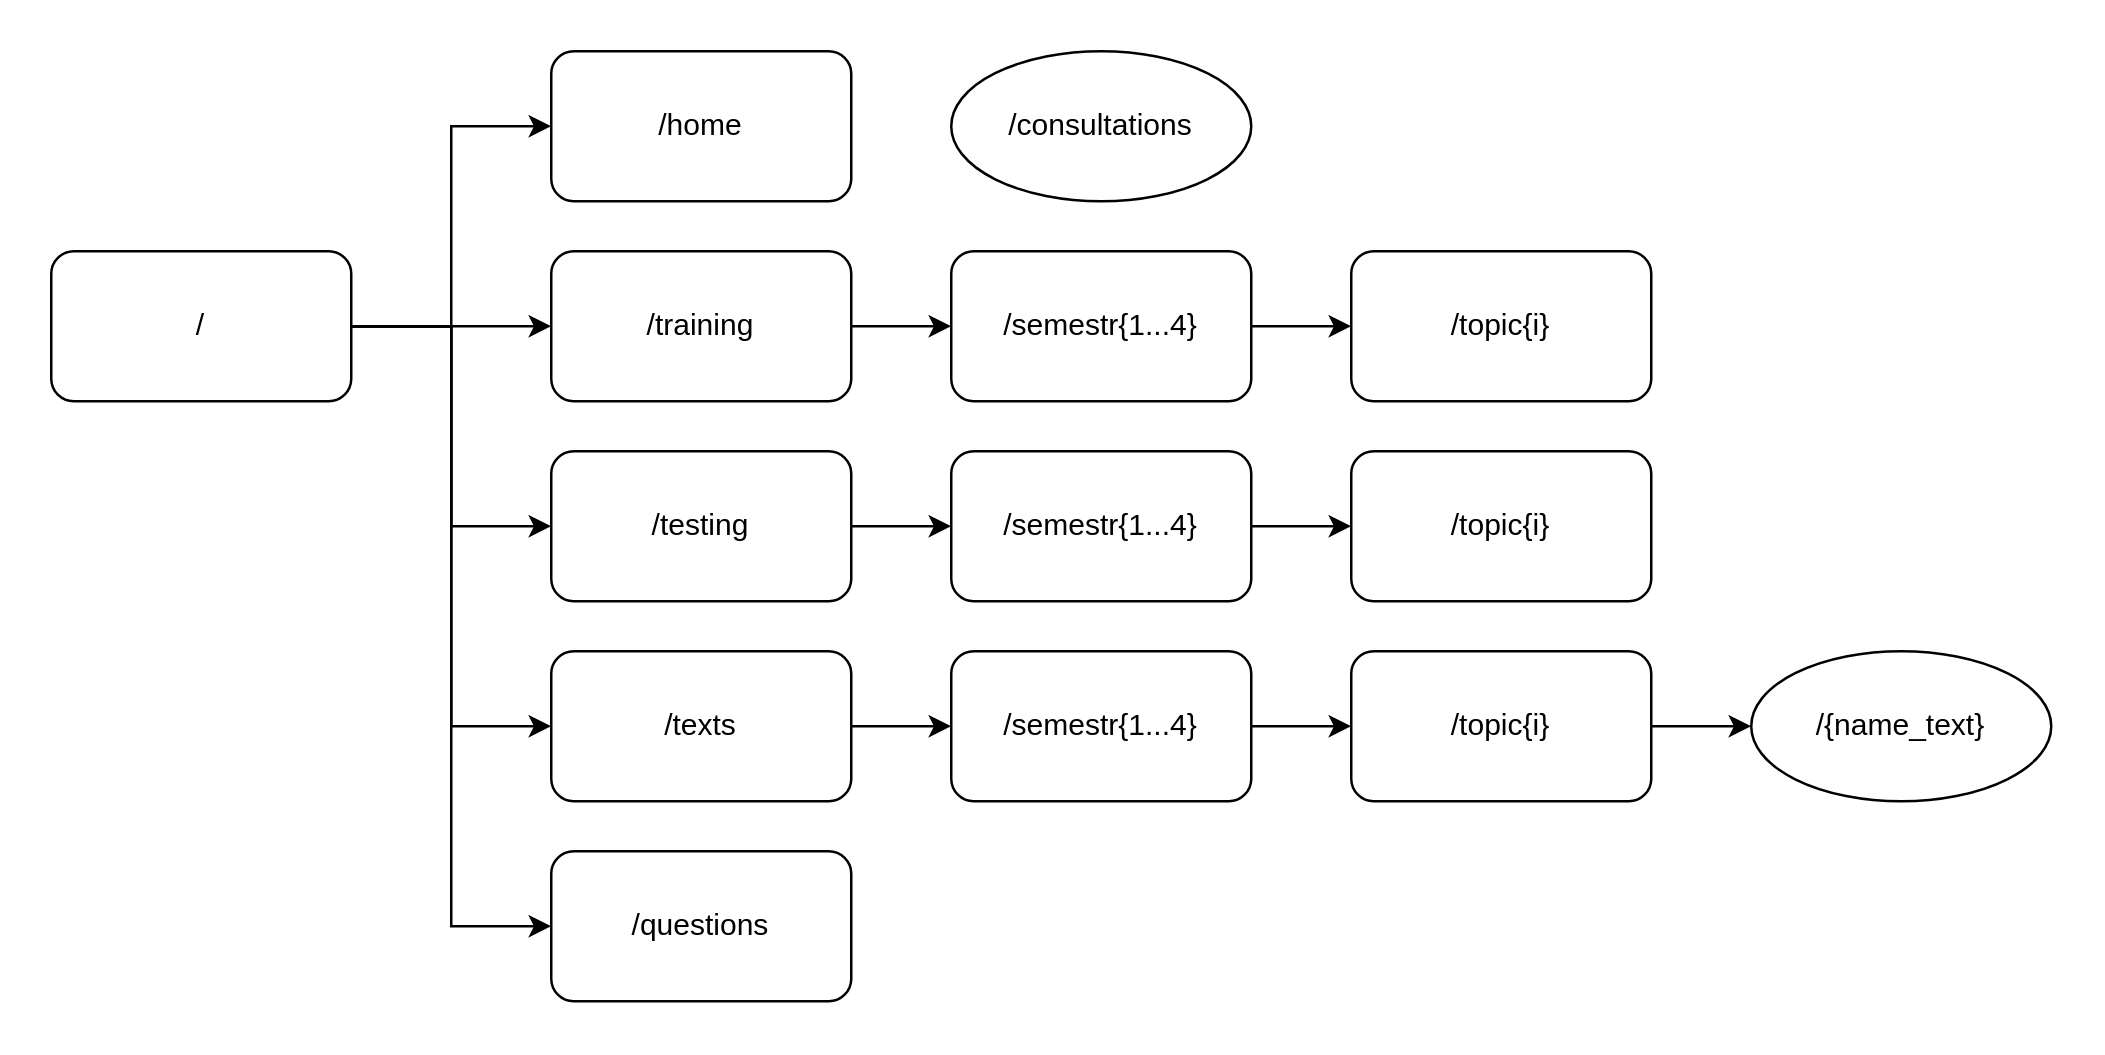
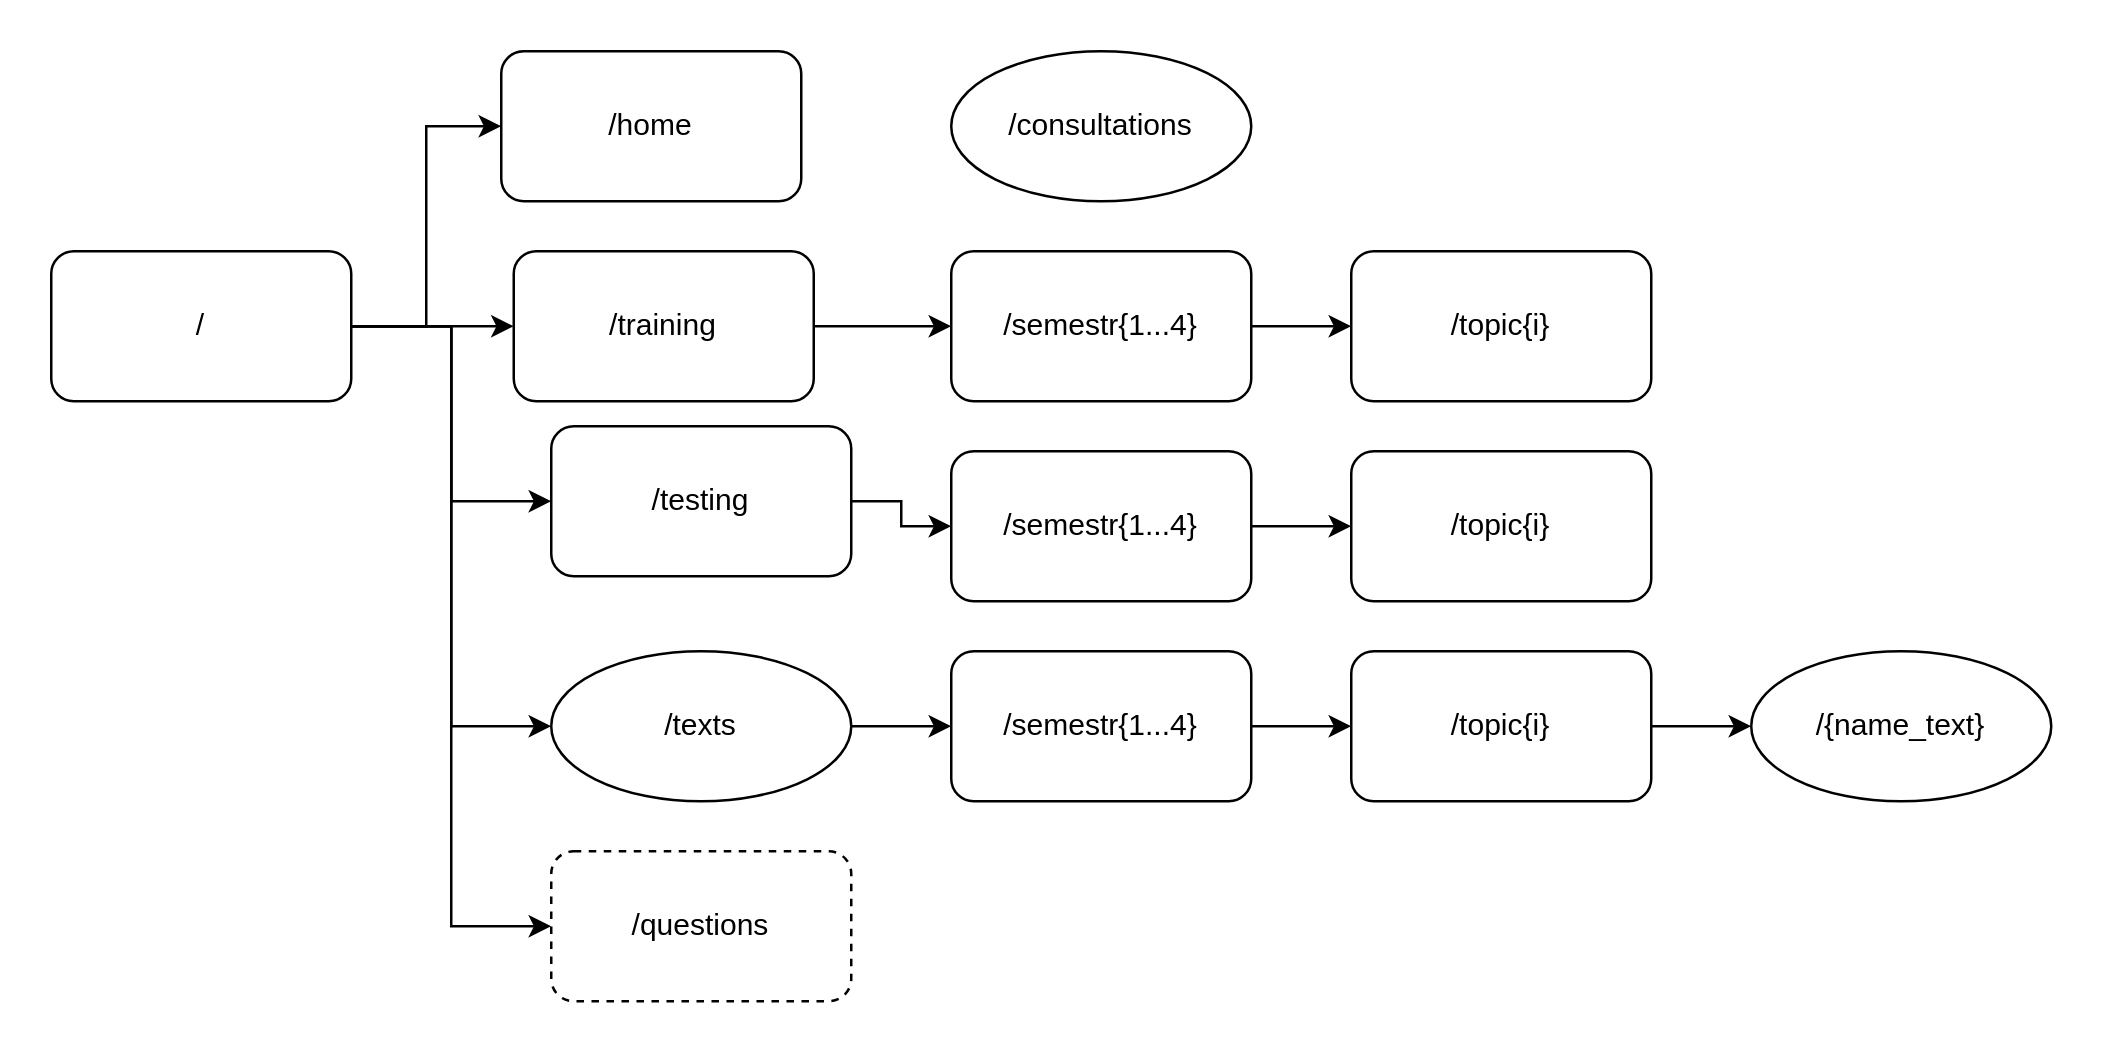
node "/home": moved (701, 126) -> (651, 126)
node "/training": moved (701, 326) -> (664, 326)
node "/testing": moved (701, 526) -> (701, 501)
node "/texts": shape rounded rectangle -> ellipse
node "/questions": style solid -> dashed
